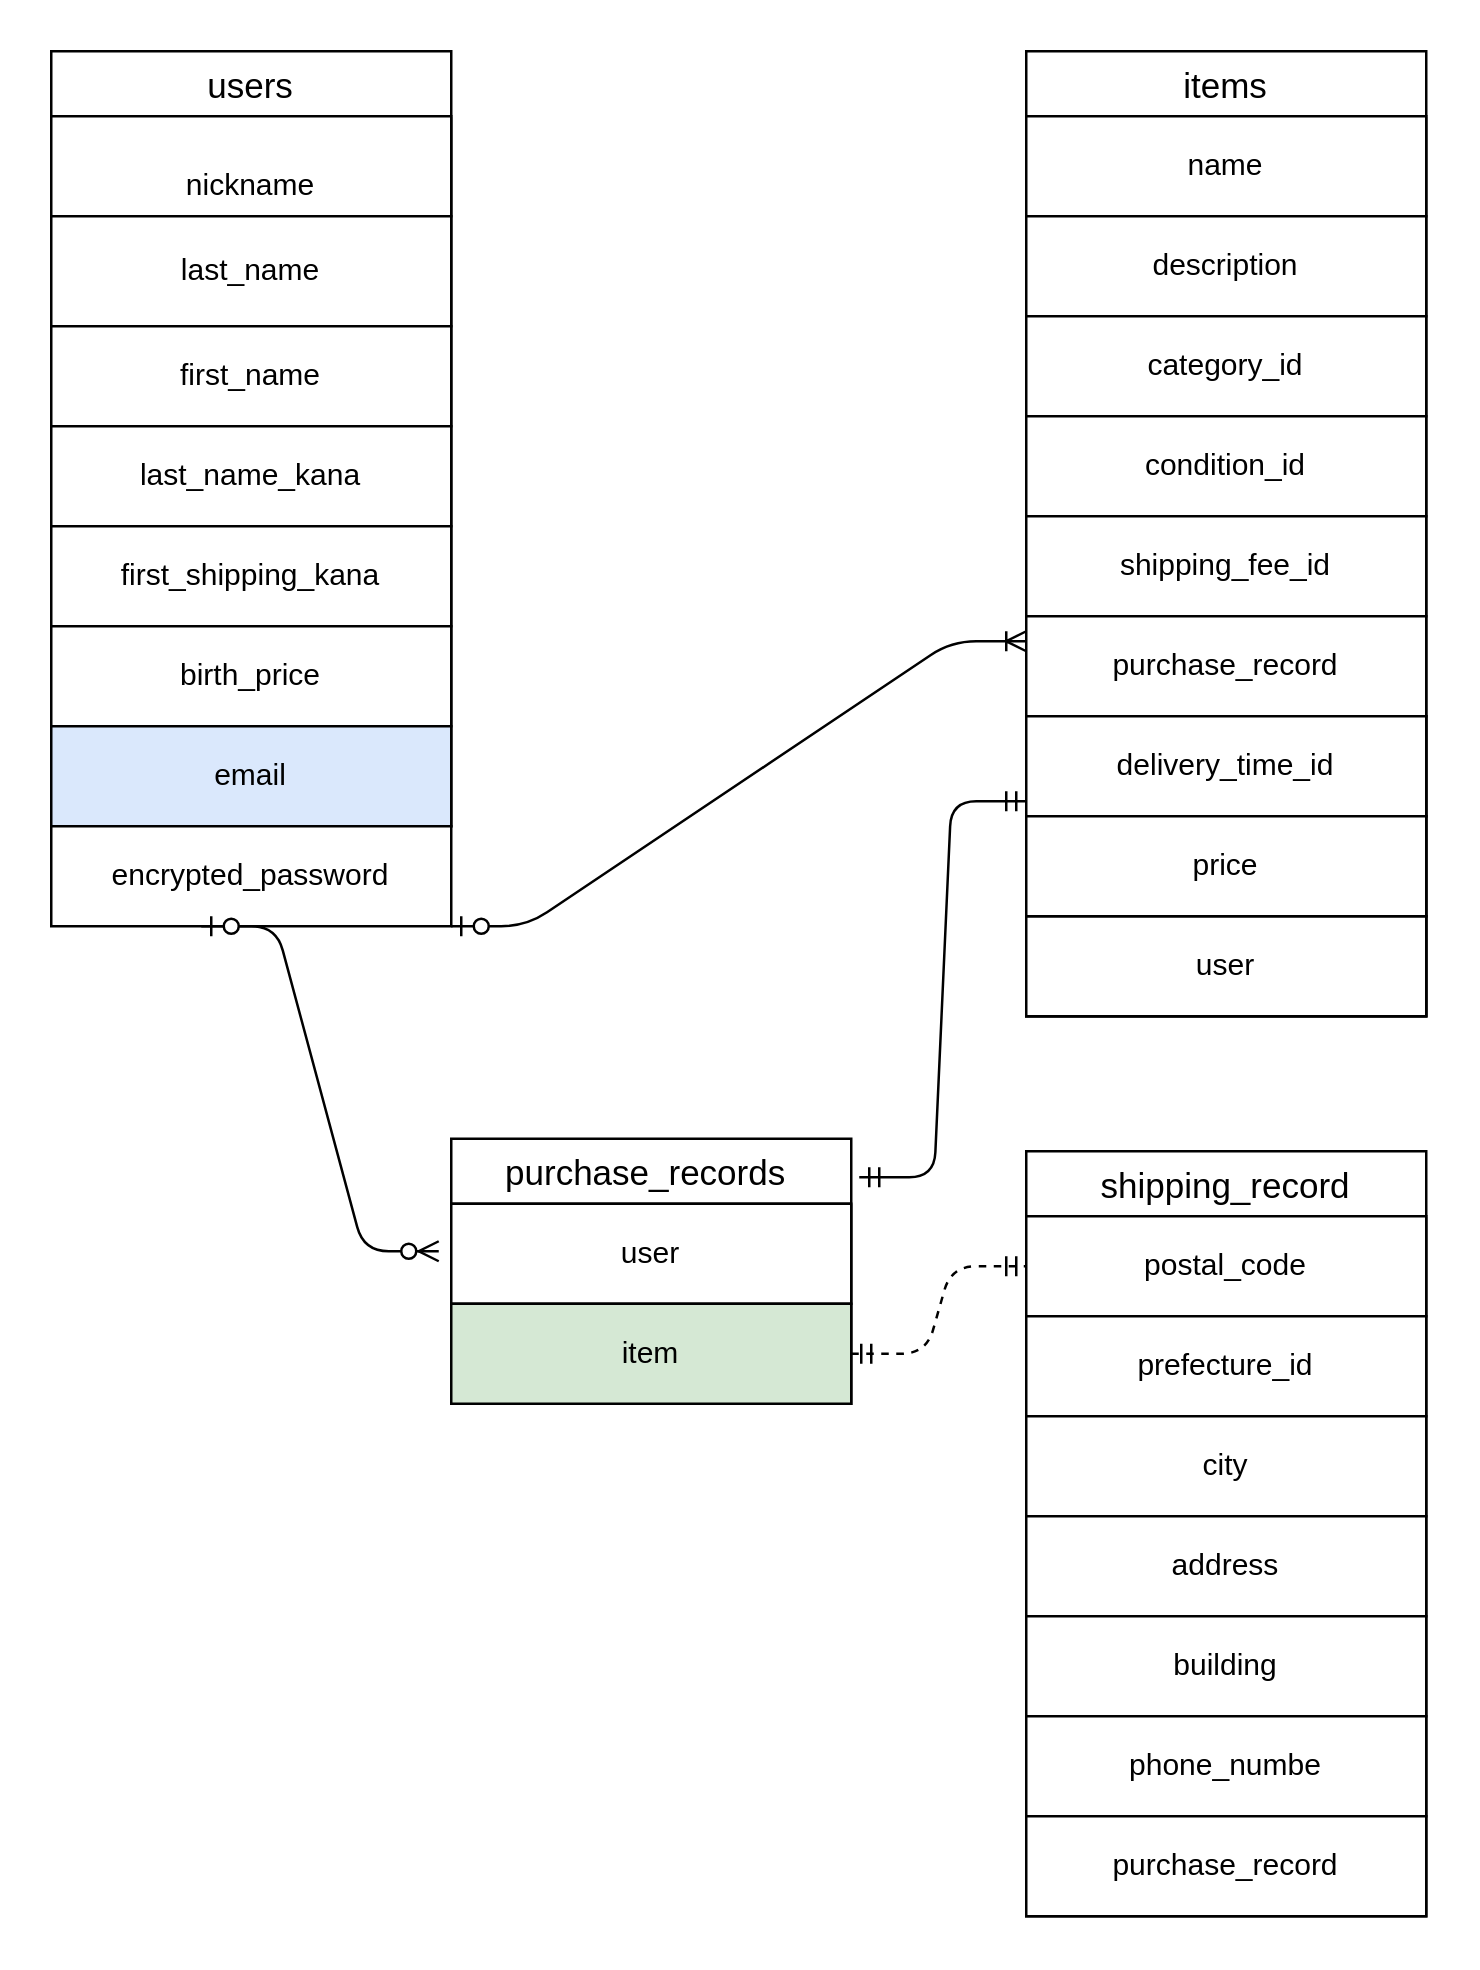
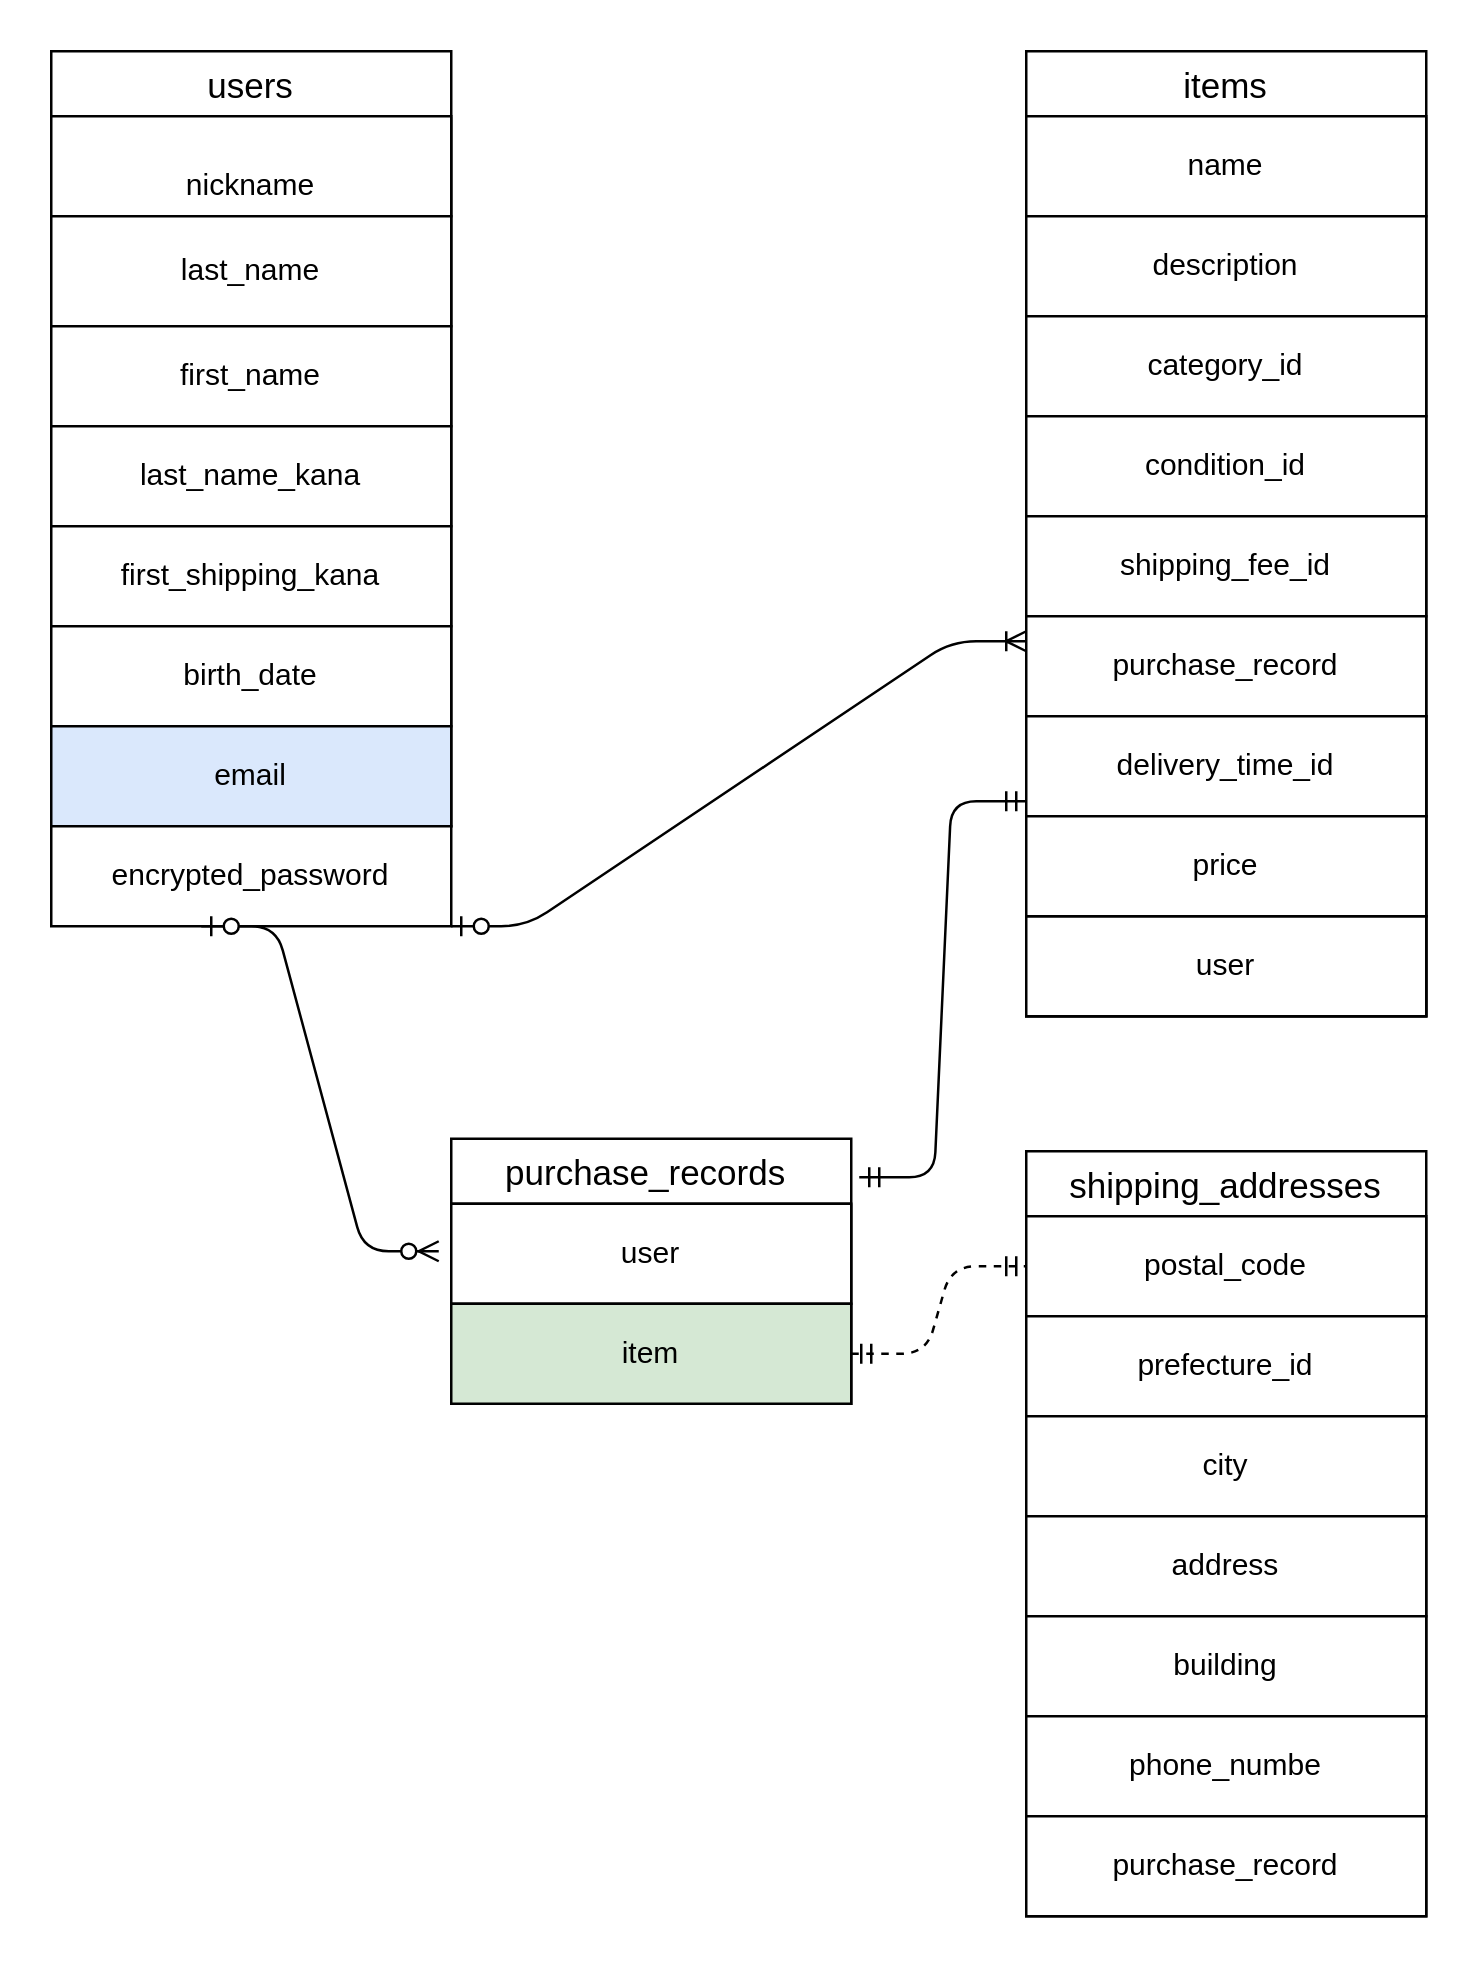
node "birth_price": label "birth_price" -> "birth_date"
node "shipping_record": label "shipping_record" -> "shipping_addresses"
